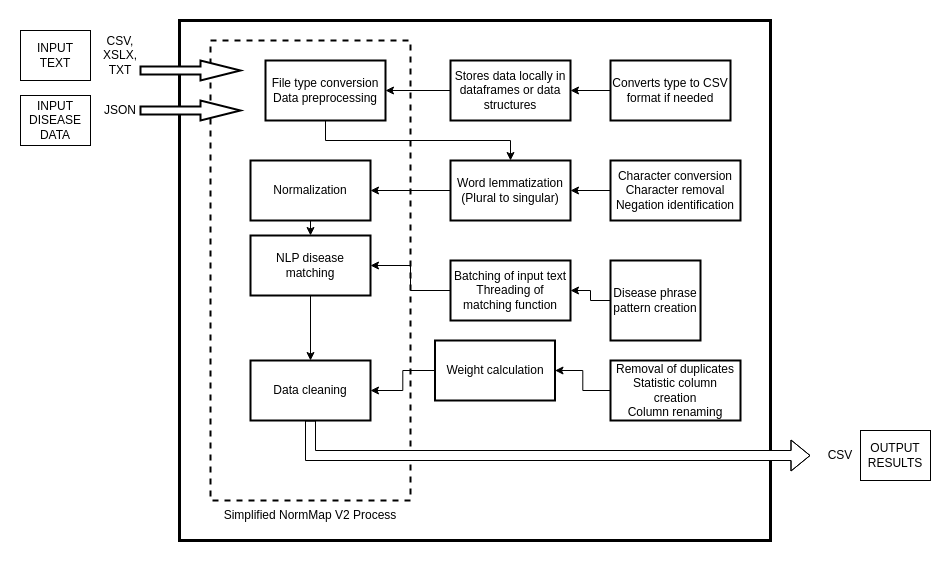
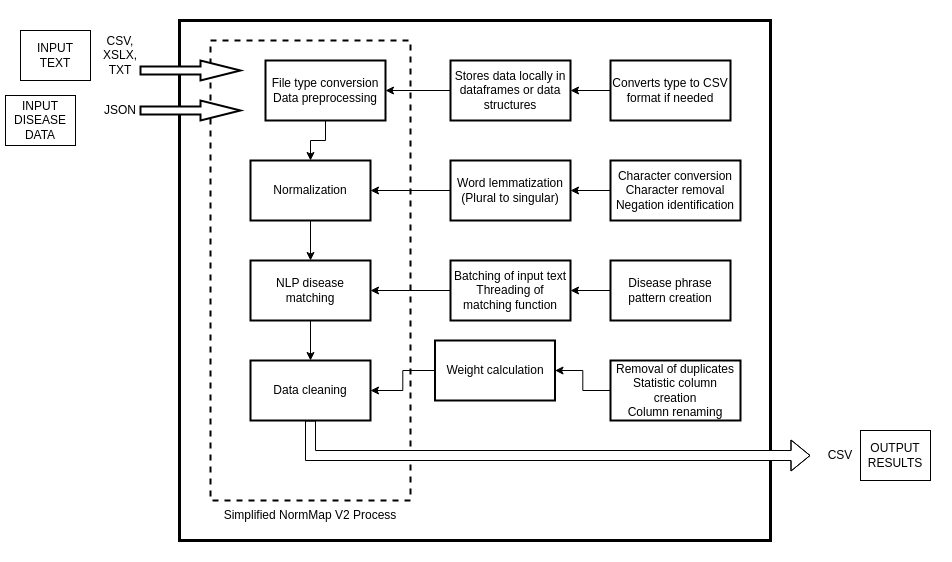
node "INPUT DISEASE DATA": moved (56, 121) -> (41, 121)
edge "File type conversion Data preprocessing" -> "Word lemmatization (Plural to singular)": now "File type conversion Data preprocessing" -> "Normalization"
node "NLP disease matching": moved (311, 266) -> (311, 291)
node "Disease phrase pattern creation": size 90x80 -> 120x60
